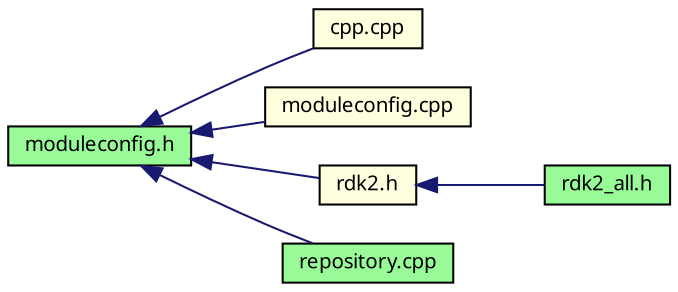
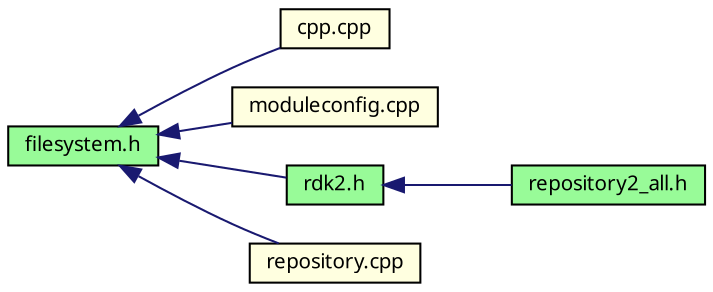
node "moduleconfig.h": label "moduleconfig.h" -> "filesystem.h"
node "rdk2.h": fillcolor lightyellow -> palegreen
node "rdk2_all.h": label "rdk2_all.h" -> "repository2_all.h"
node "repository.cpp": fillcolor palegreen -> lightyellow
